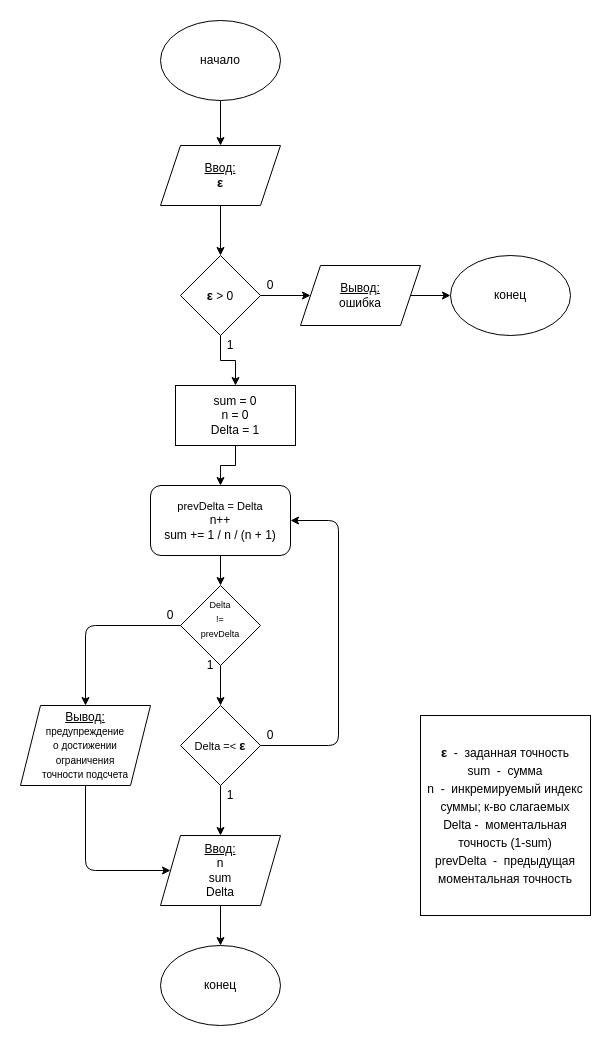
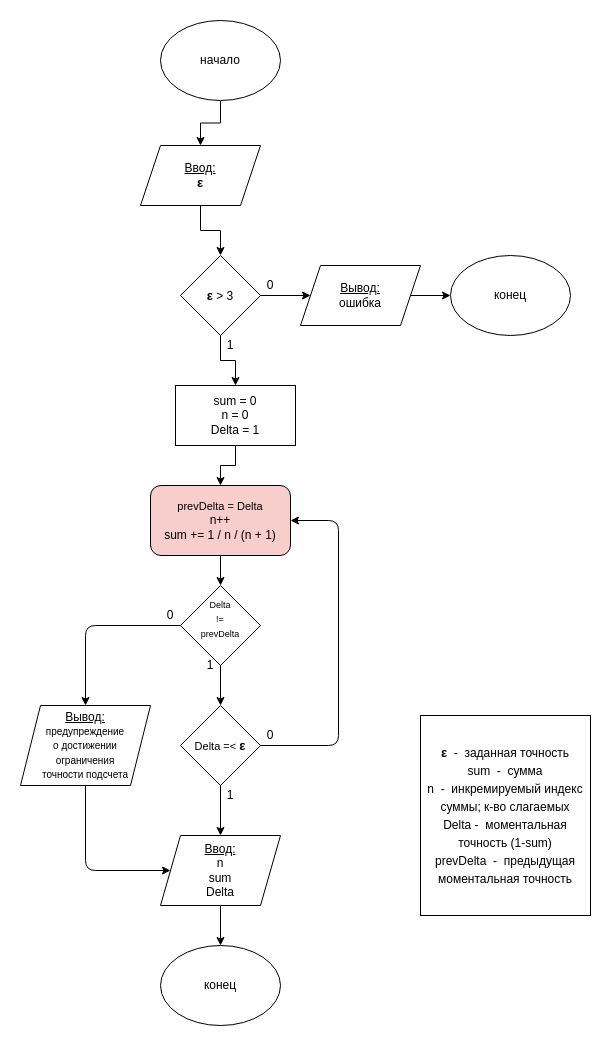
node "Ввод: ε": moved (221, 176) -> (201, 176)
node "ε > 0": label "ε > 0" -> "ε > 3"
node "prevDelta = Delta n++ sum += 1 / n / (n + 1)": fillcolor #ffffff -> #f8cecc
